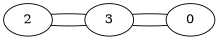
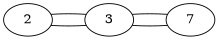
node "0": label "0" -> "7"
